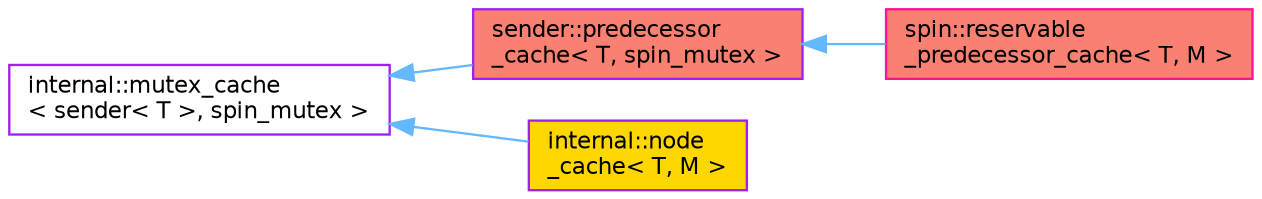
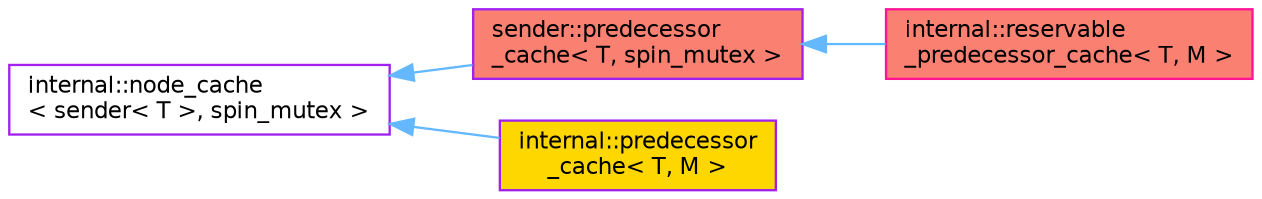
node "spin::reservable _predecessor_cache< T, M >": label "spin::reservable _predecessor_cache< T, M >" -> "internal::reservable _predecessor_cache< T, M >"
node "internal::mutex_cache < sender< T >, spin_mutex >": label "internal::mutex_cache < sender< T >, spin_mutex >" -> "internal::node_cache < sender< T >, spin_mutex >"
node "internal::node _cache< T, M >": label "internal::node _cache< T, M >" -> "internal::predecessor _cache< T, M >"
